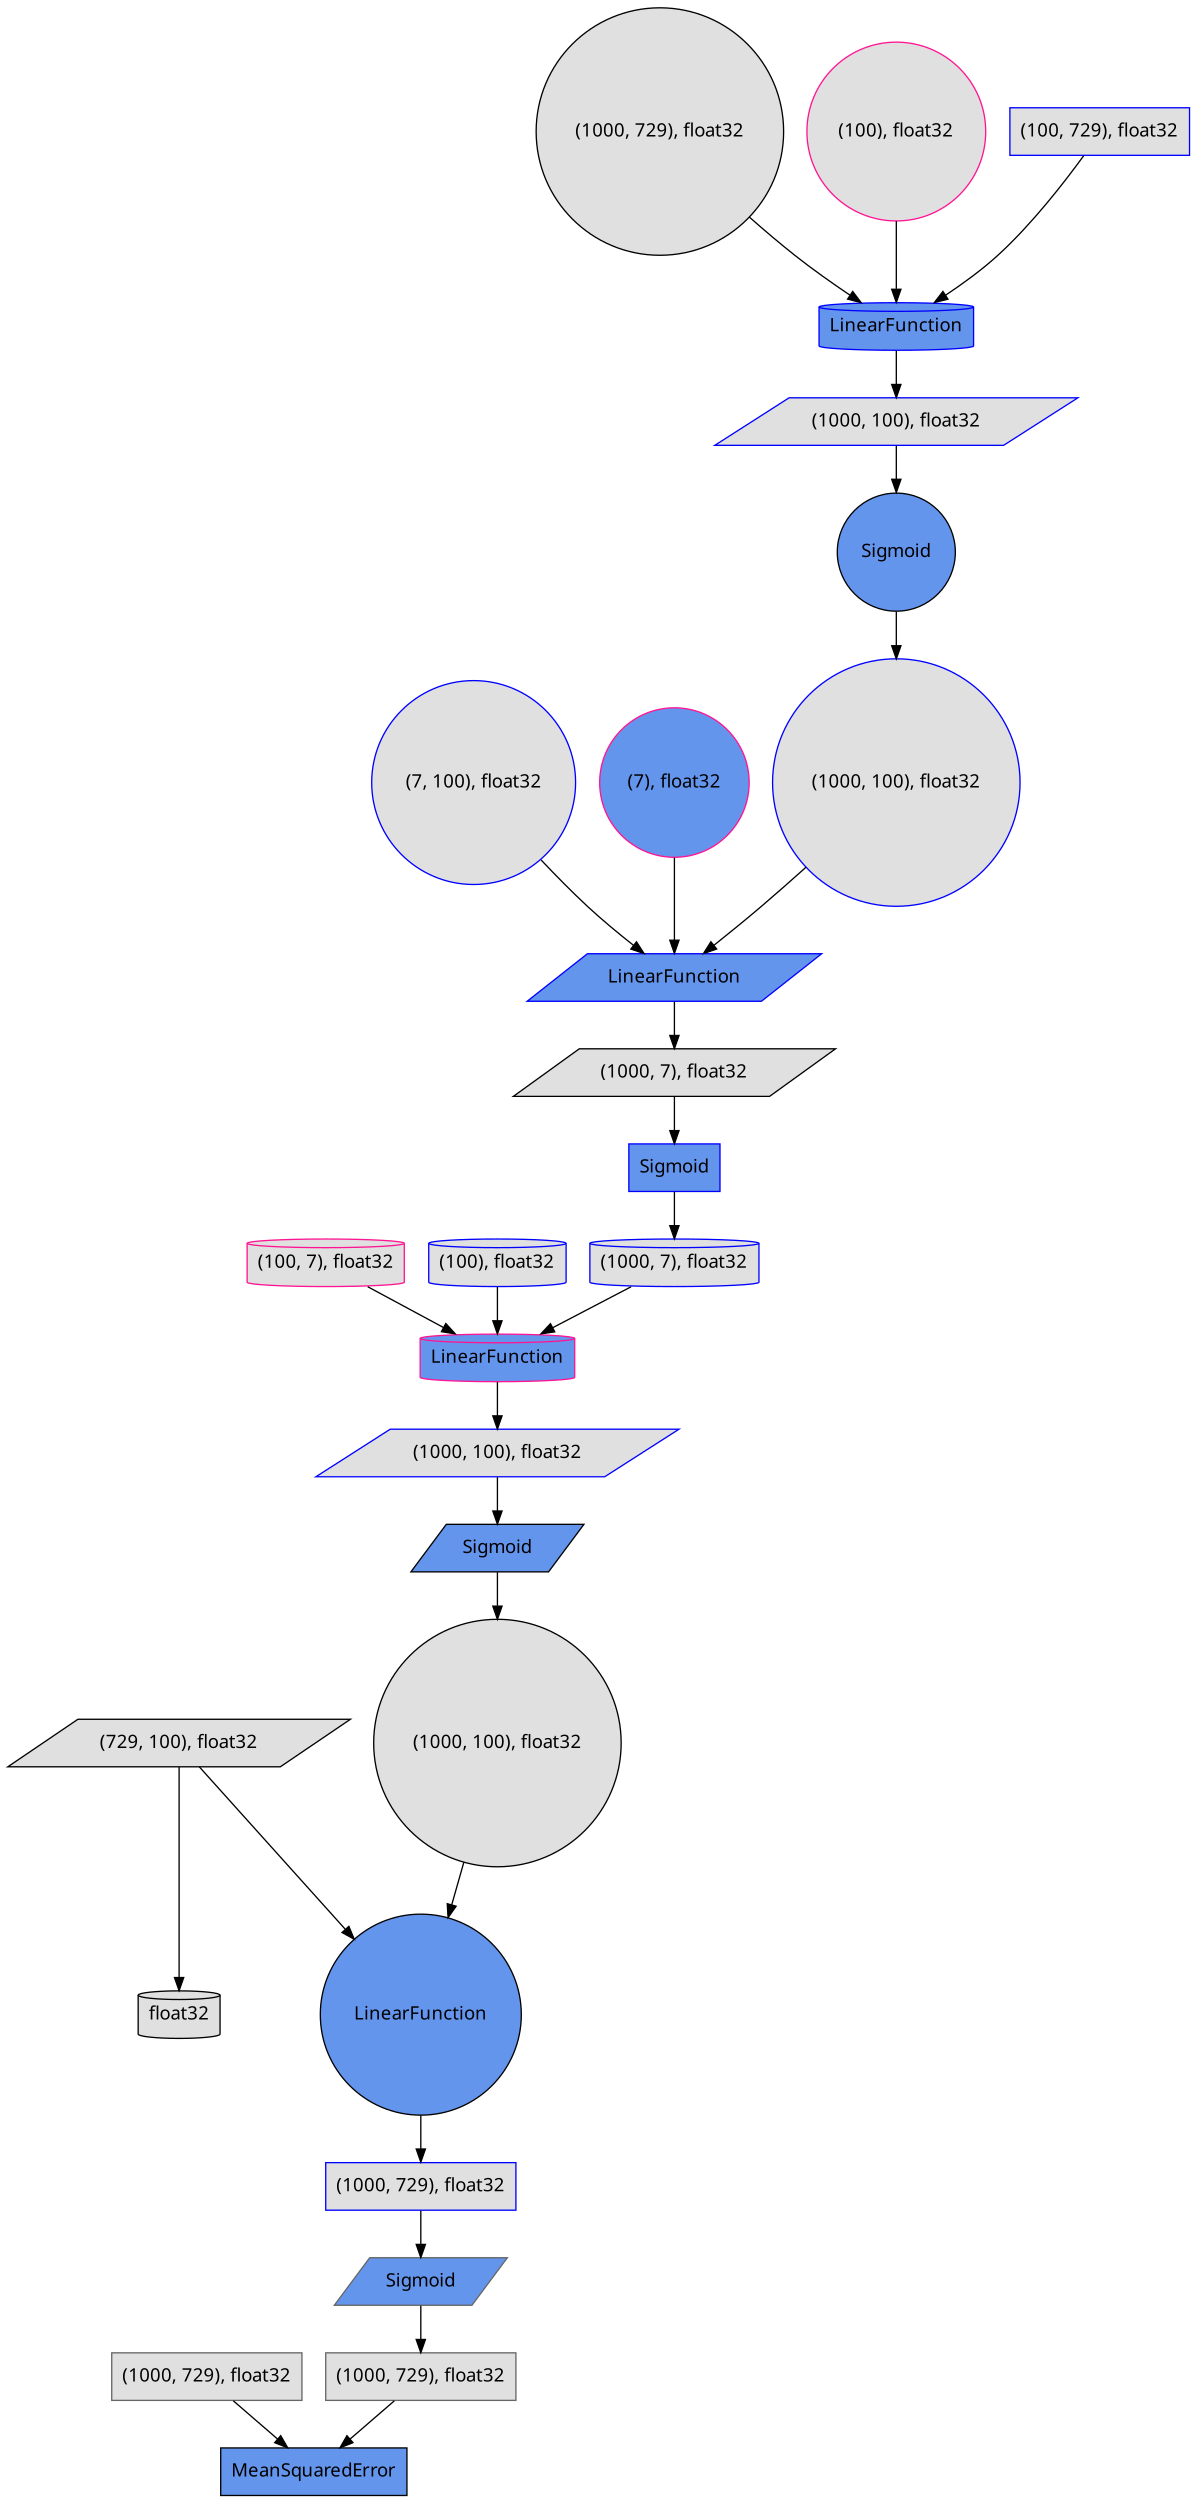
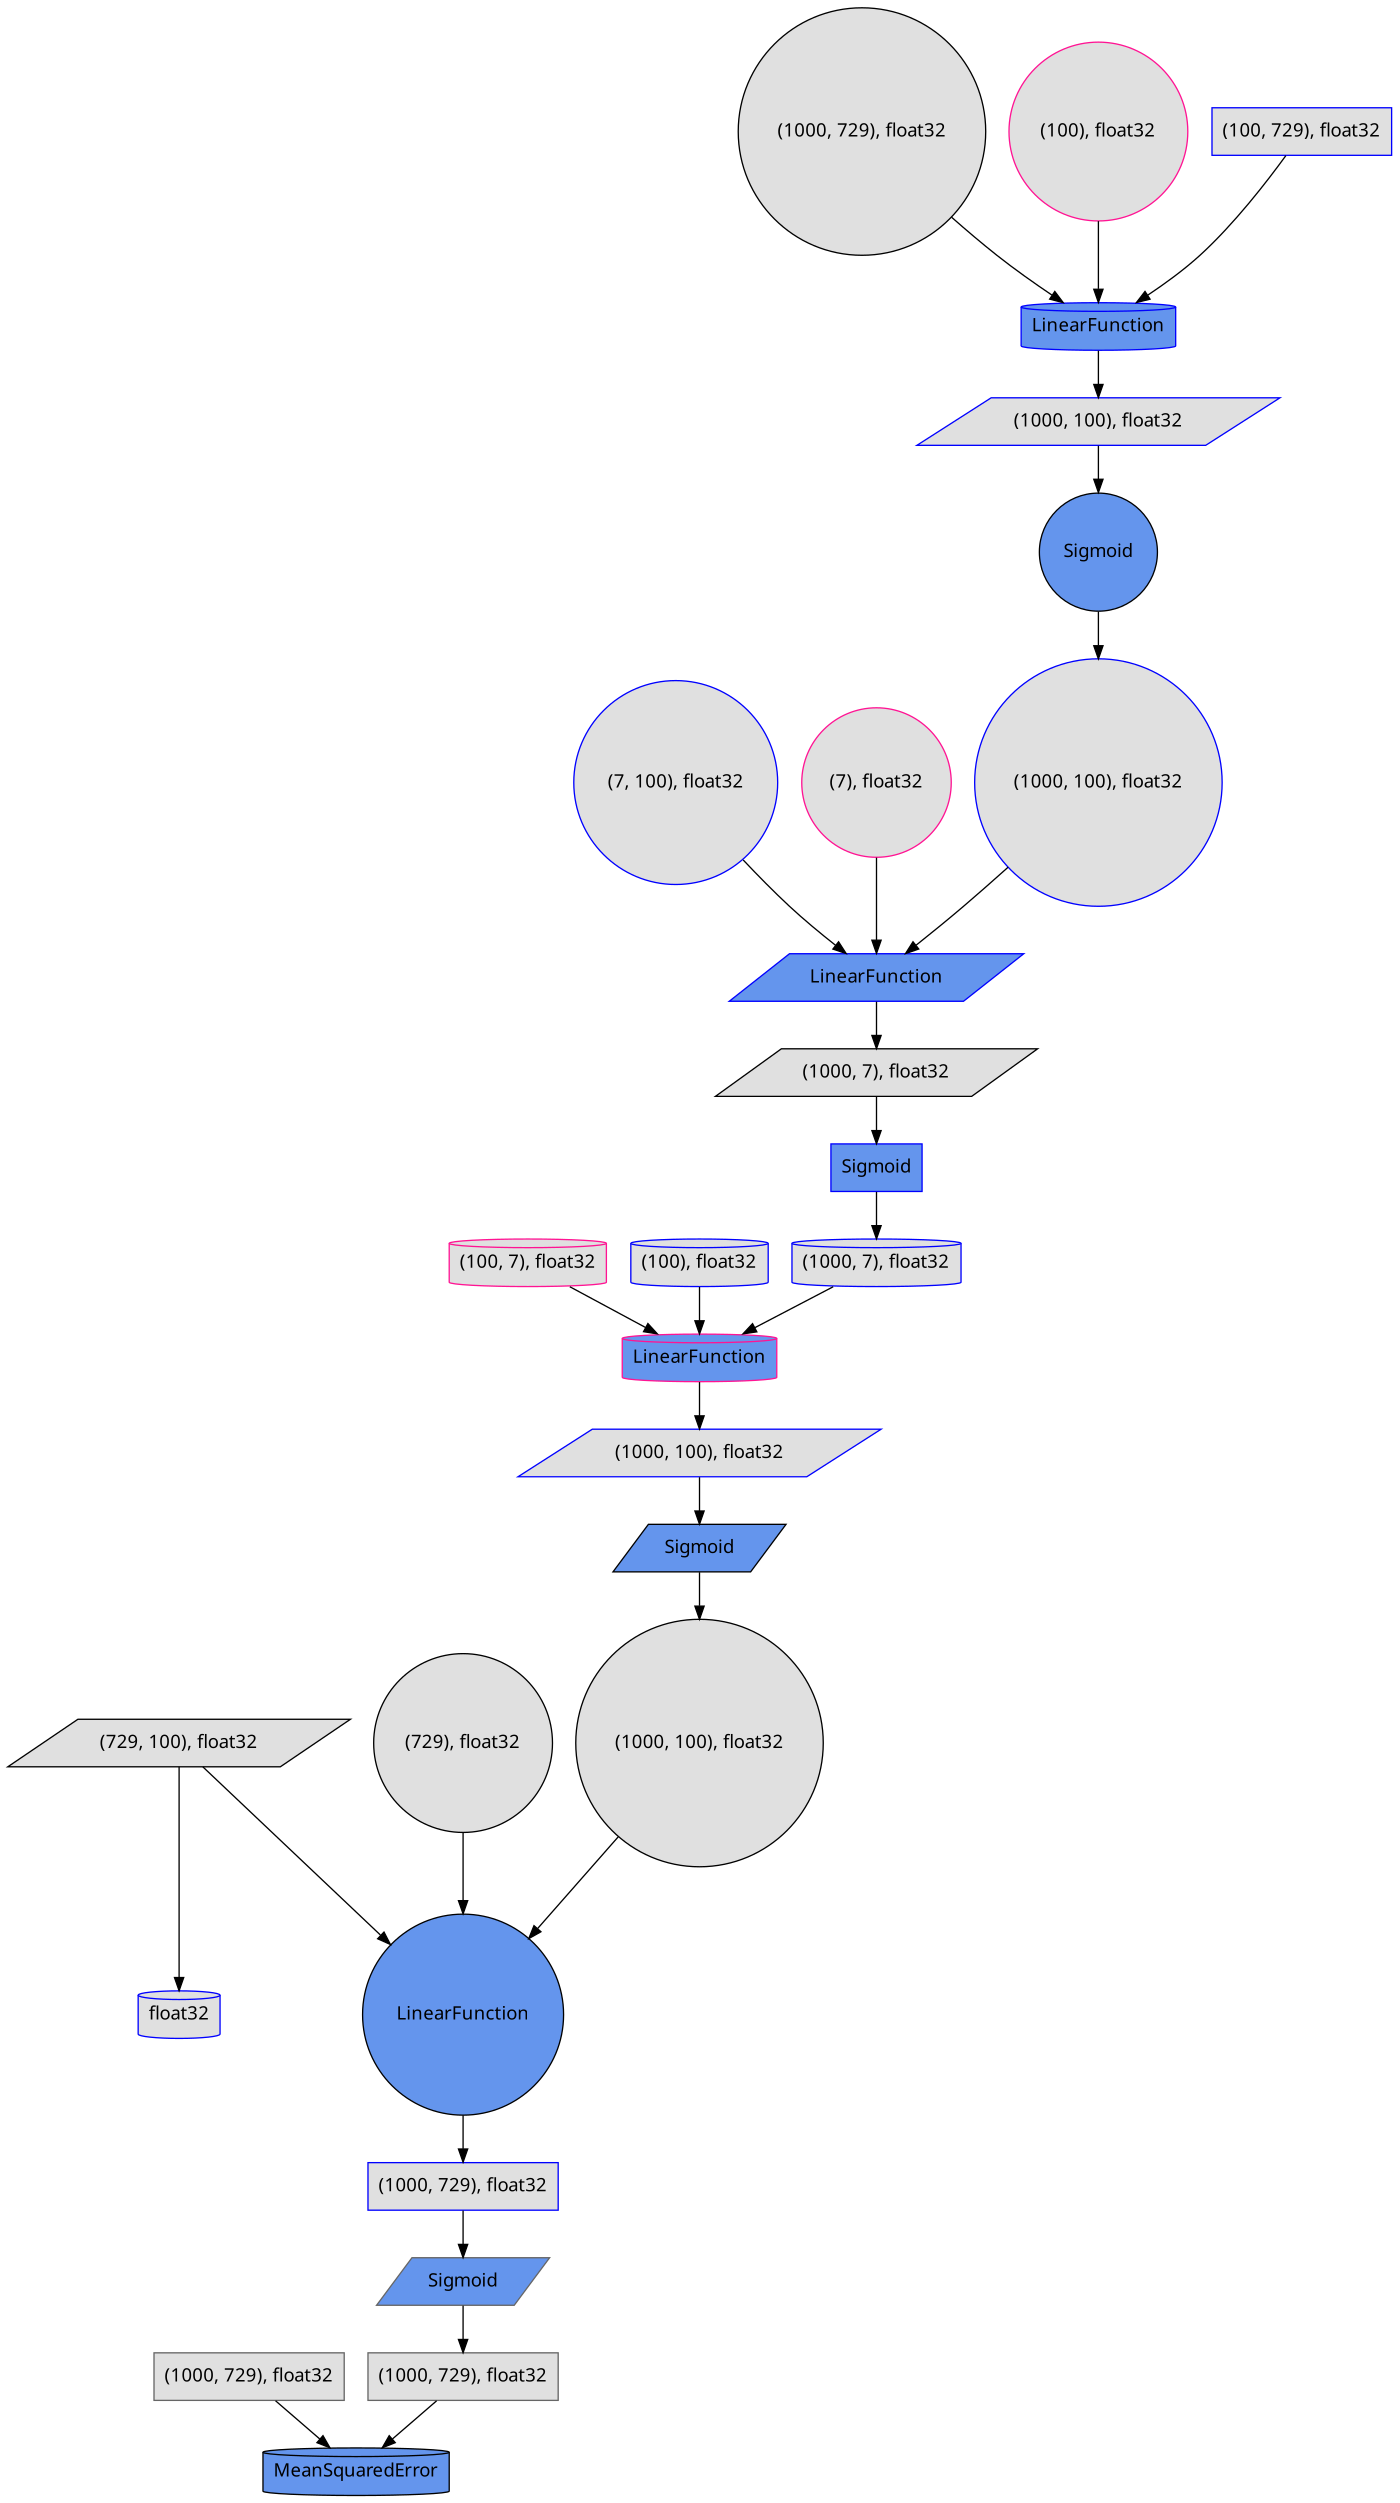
node "(7), float32": fillcolor #6495ed -> #e0e0e0
node "(729), float32": added
node "float32": color black -> blue
node "MeanSquaredError": shape box -> cylinder
